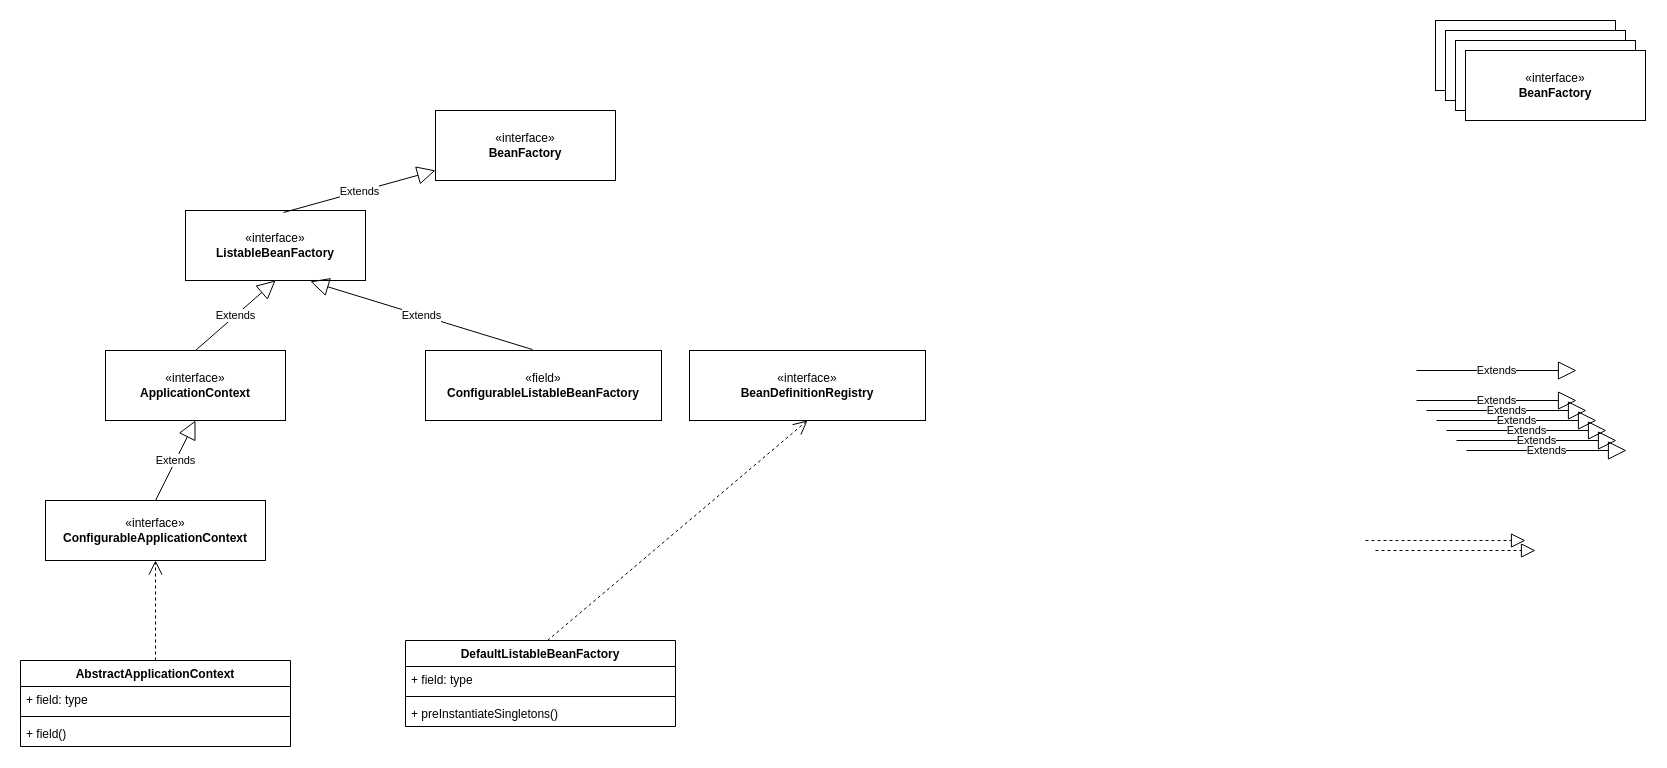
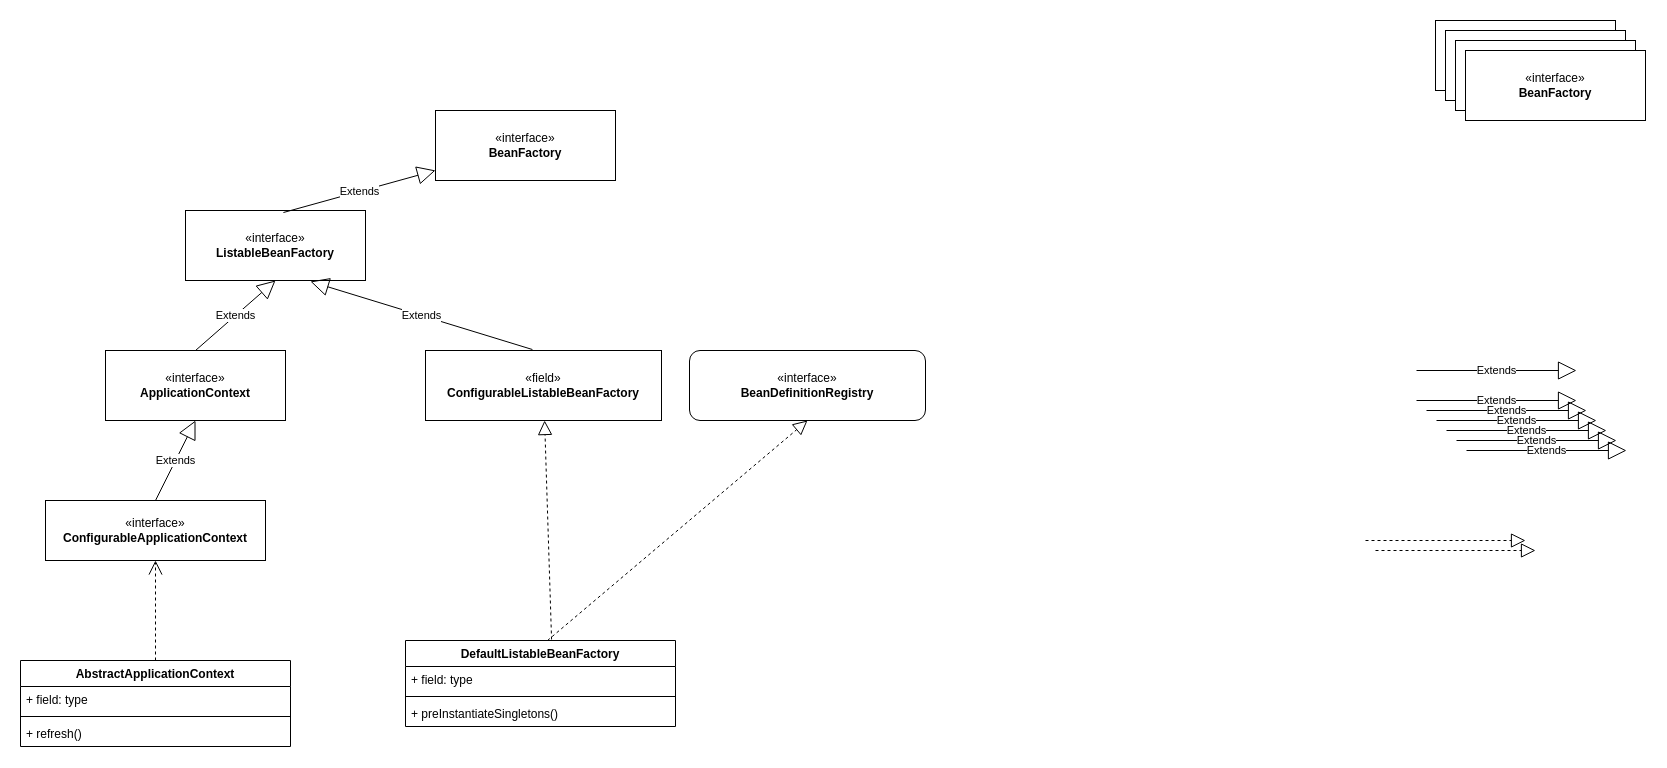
node "«interface» BeanDefinitionRegistry": shape rectangle -> rounded rectangle
edge "DefaultListableBeanFactory" -> "«interface» BeanDefinitionRegistry": arrowhead open -> block
edge "DefaultListableBeanFactory" -> "«field» ConfigurableListableBeanFactory": added
node "+ field()": label "+ field()" -> "+ refresh()"
